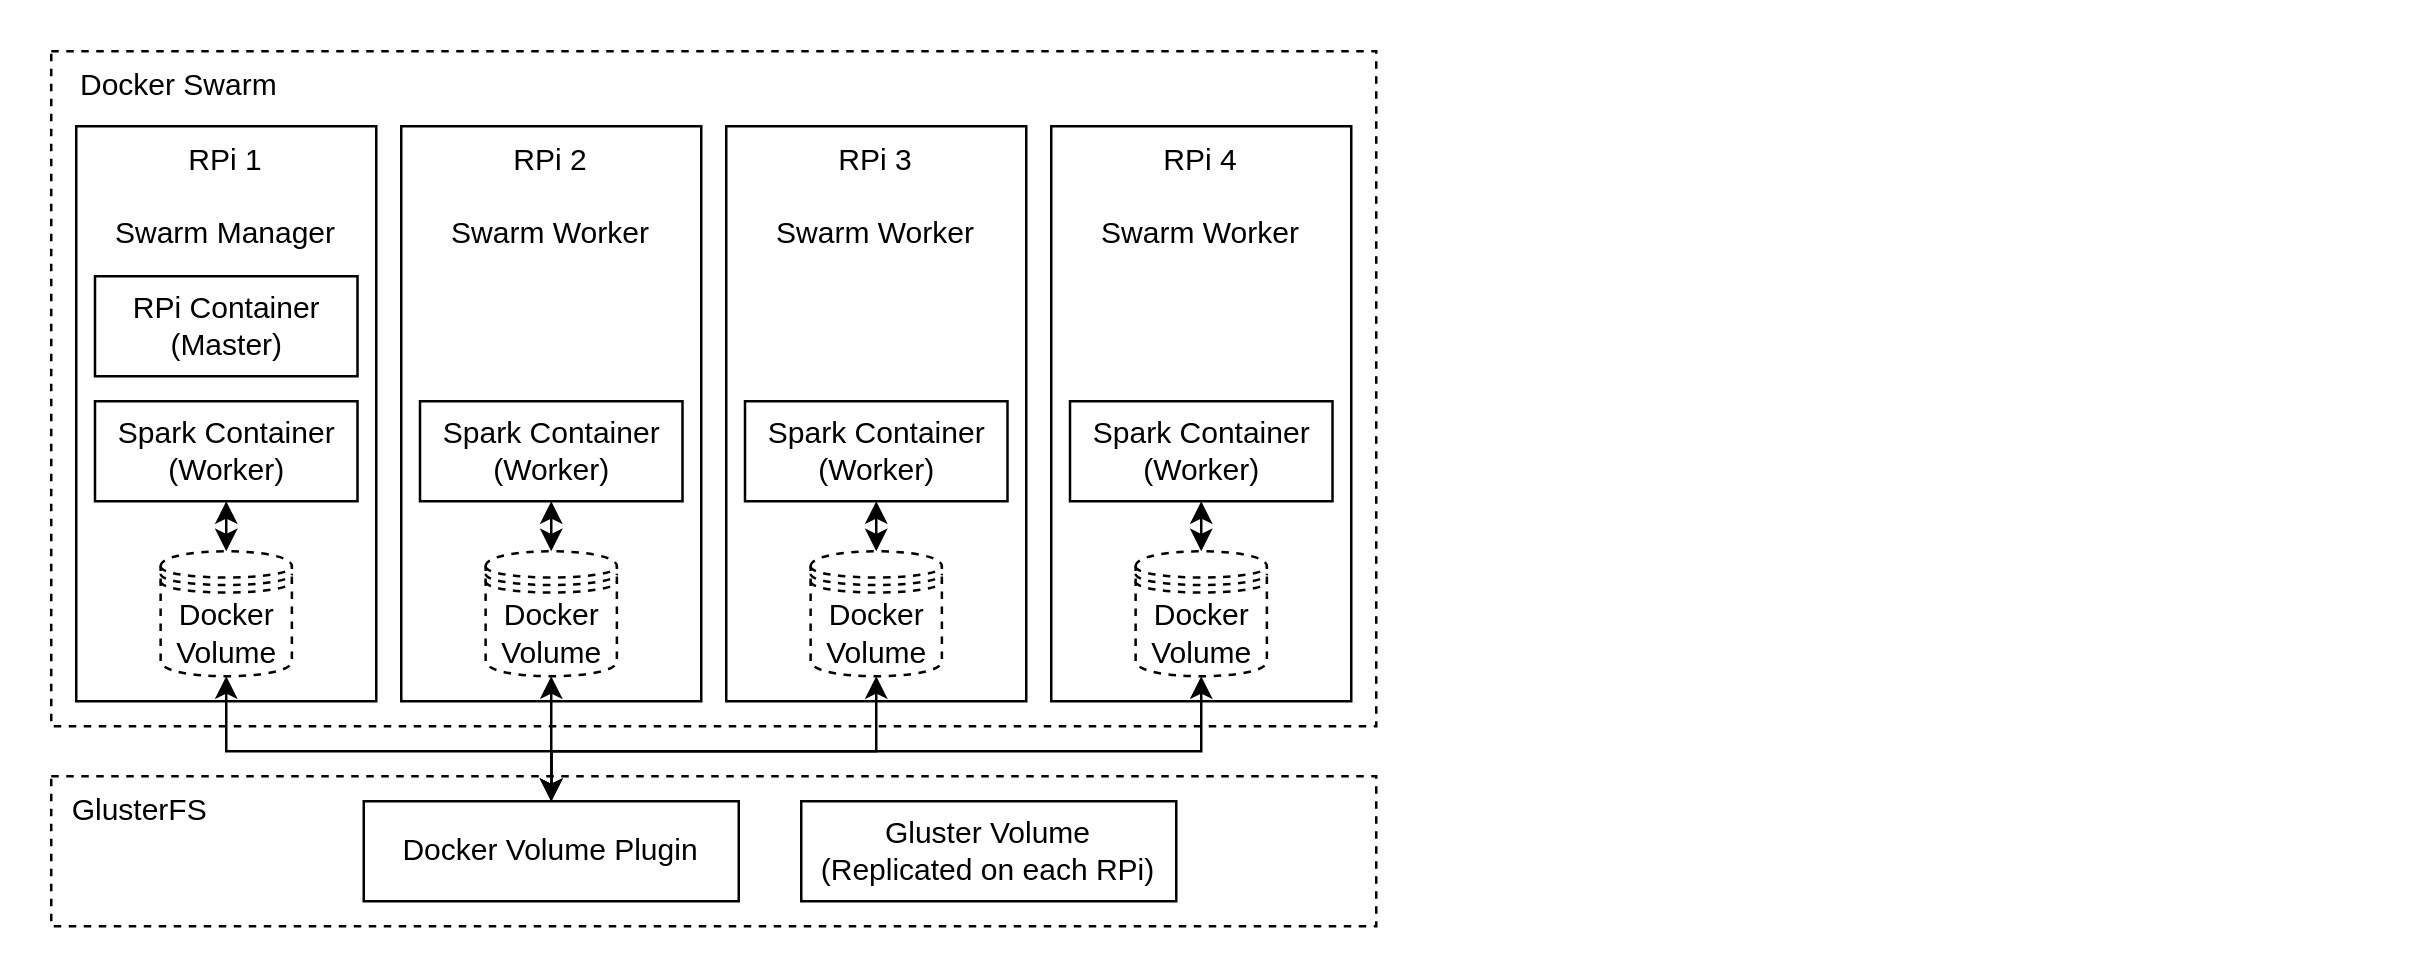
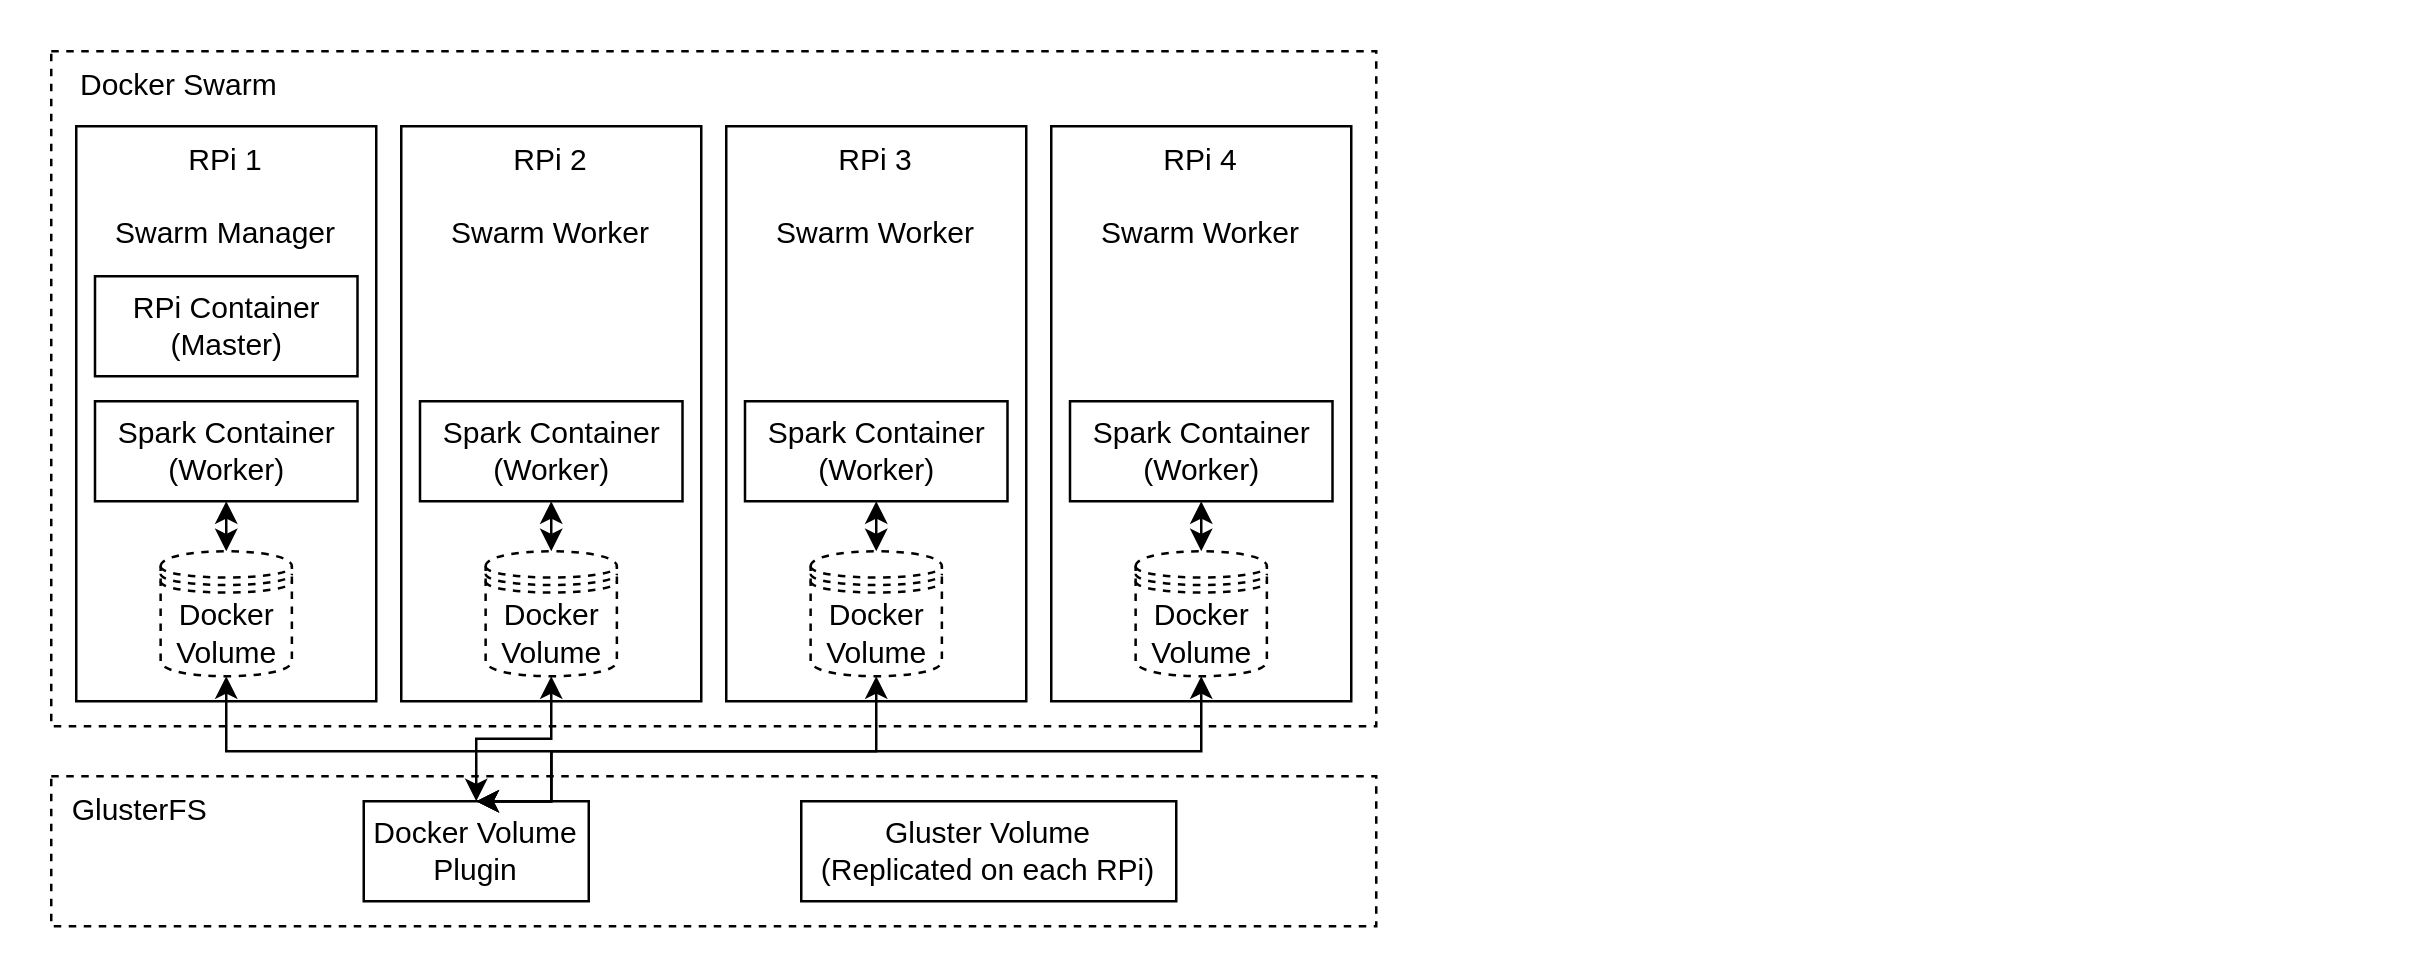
node "Docker Volume Plugin": size 375x100 -> 225x100
